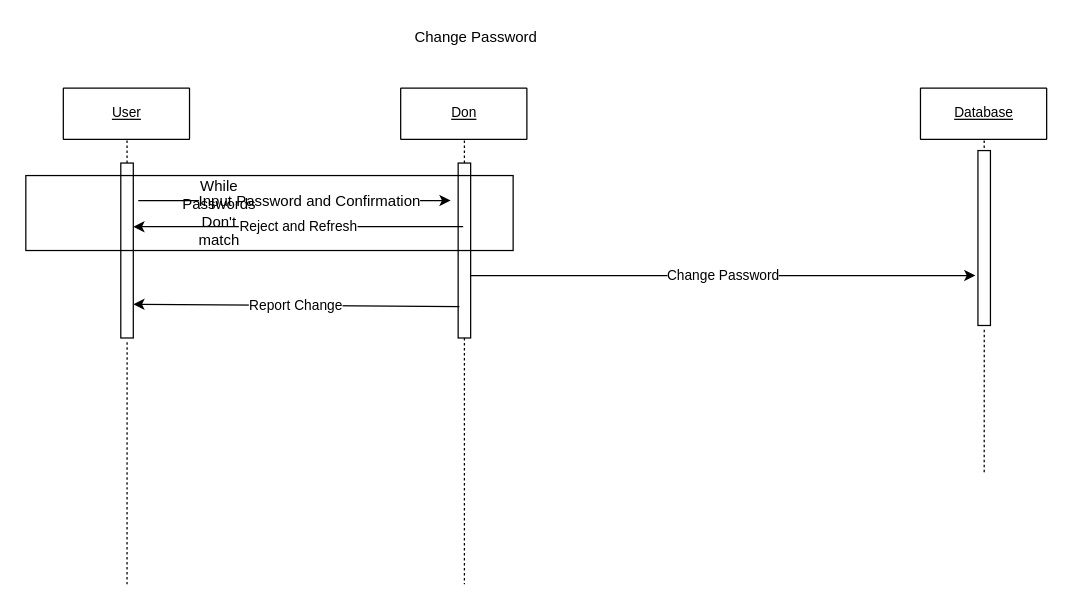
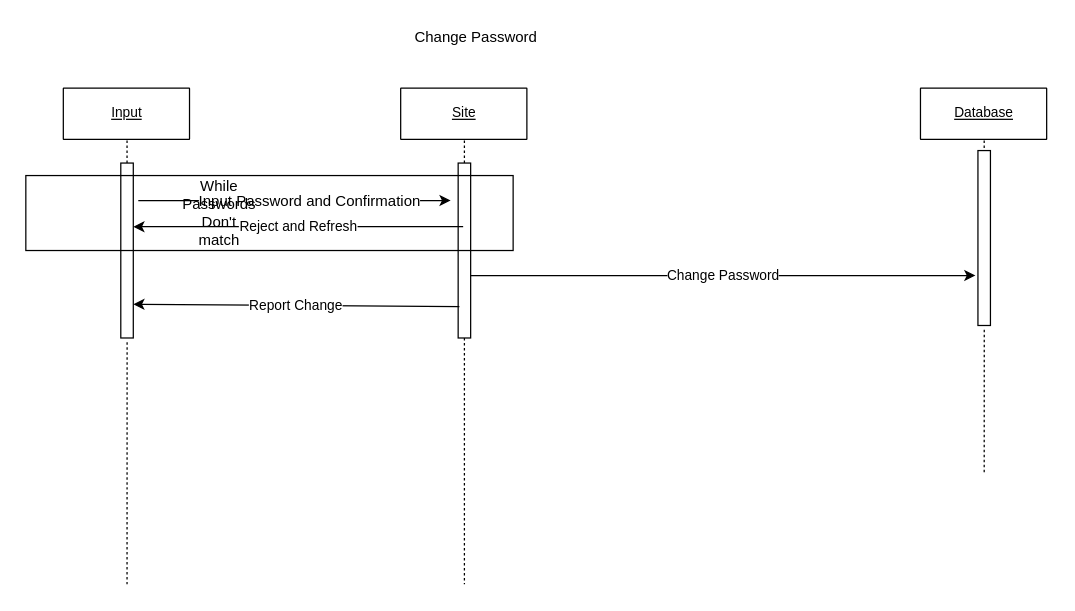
node "User": label "User" -> "Input"
node "Don": label "Don" -> "Site"
